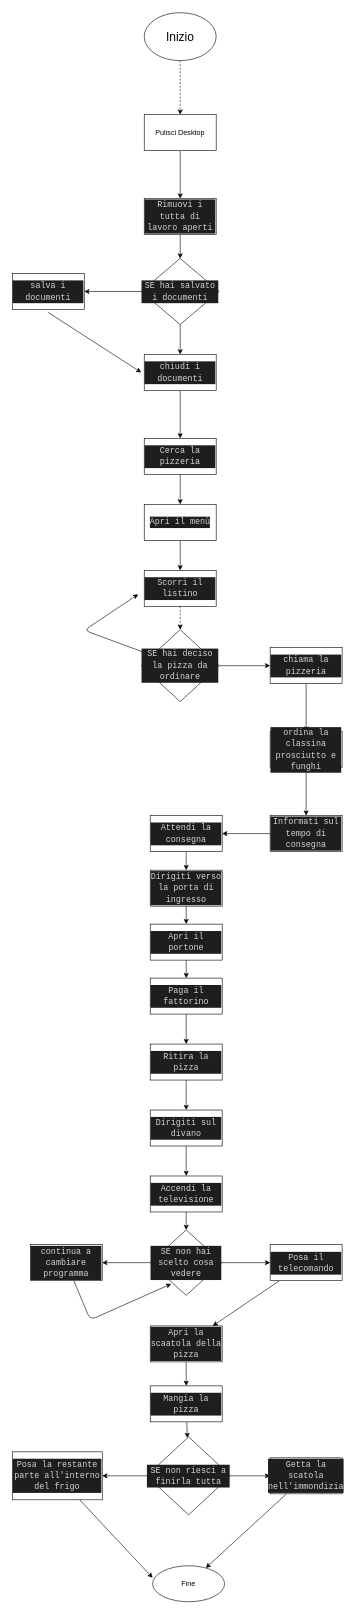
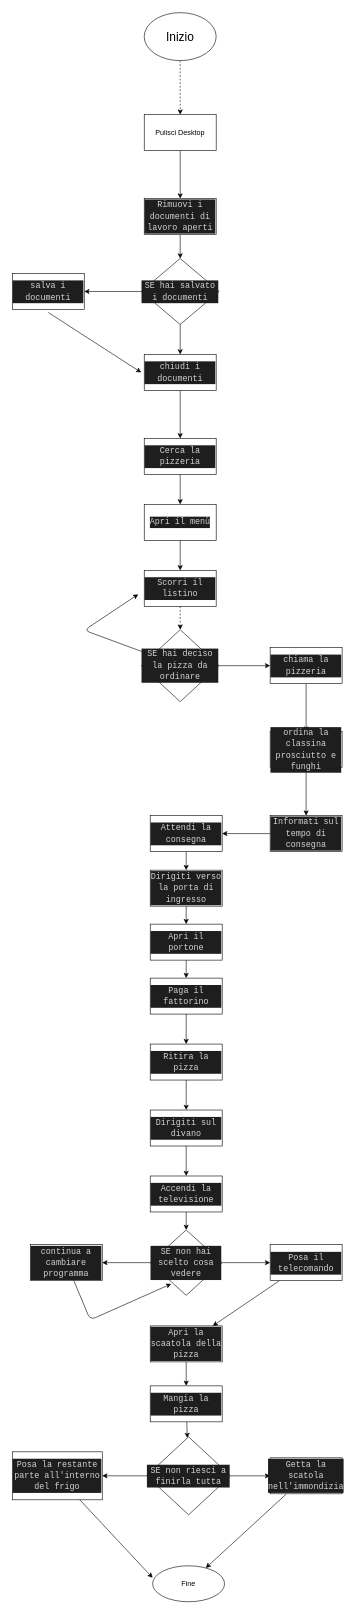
node "Rimuovi i tutta di lavoro aperti": label "Rimuovi i tutta di lavoro aperti" -> "Rimuovi i documenti di lavoro aperti"
